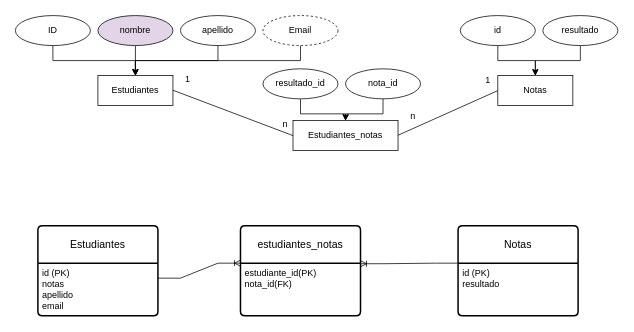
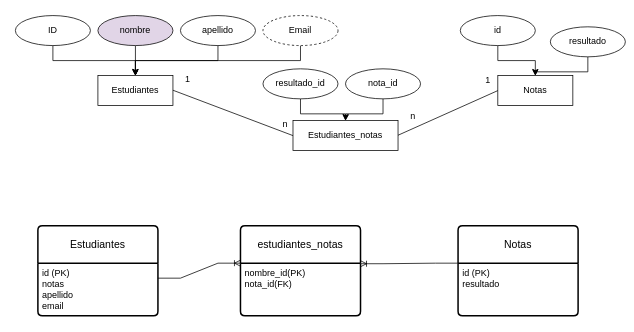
node "resultado": moved (580, 30) -> (588, 42)
node "estudiante_id(PK) nota_id(FK)": label "estudiante_id(PK) nota_id(FK)" -> "nombre_id(PK) nota_id(FK)"
